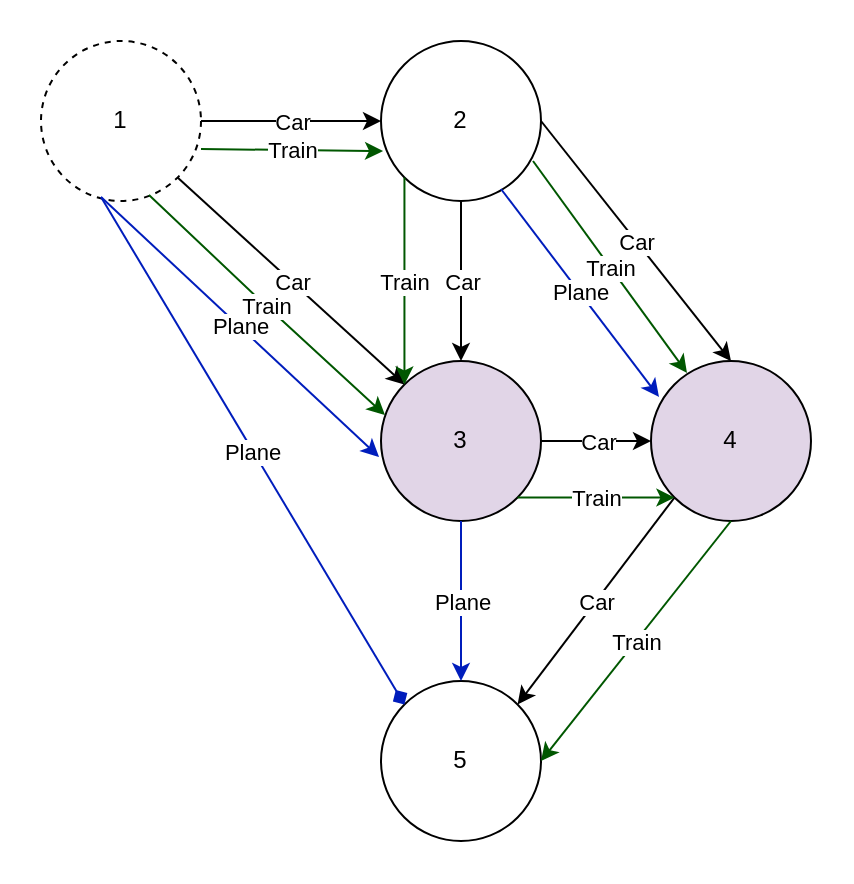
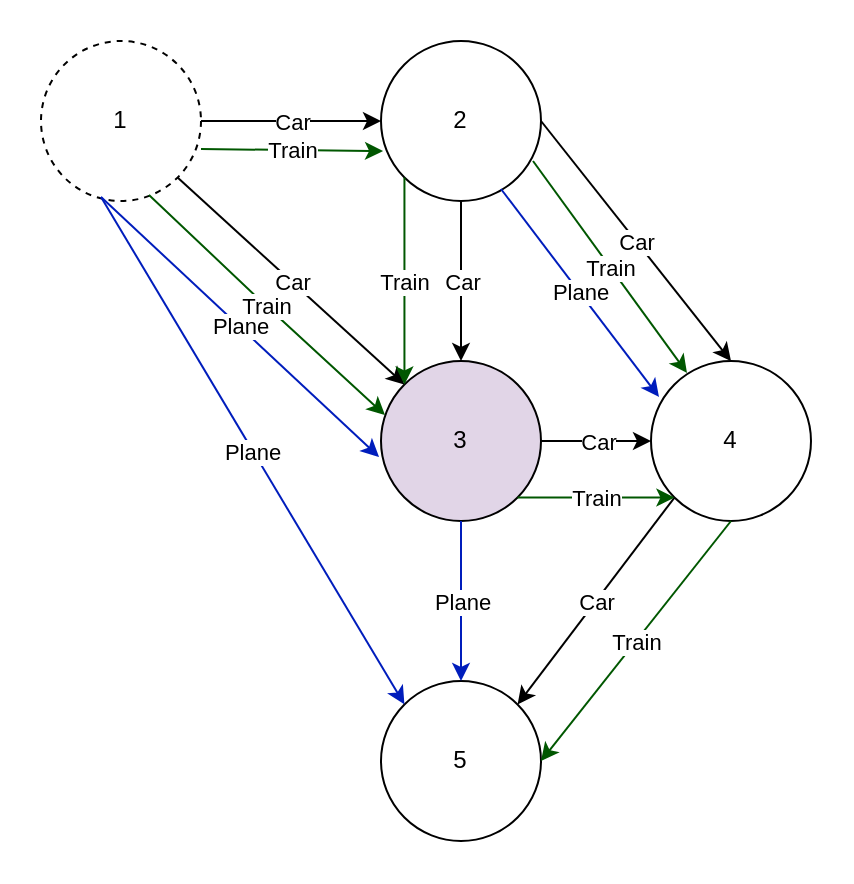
node "4": fillcolor #e1d5e7 -> #ffffff
edge "1" -> "5": arrowhead diamond -> classic
